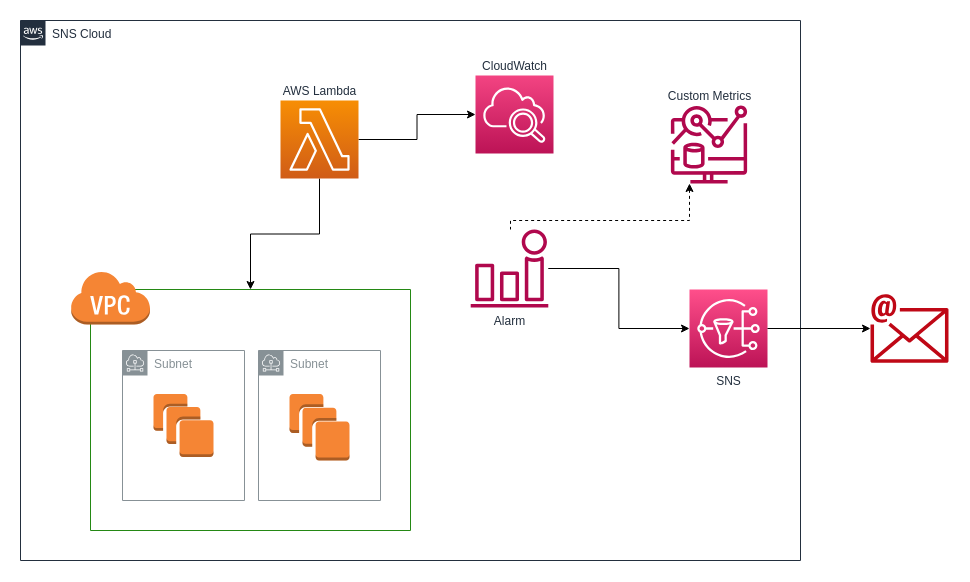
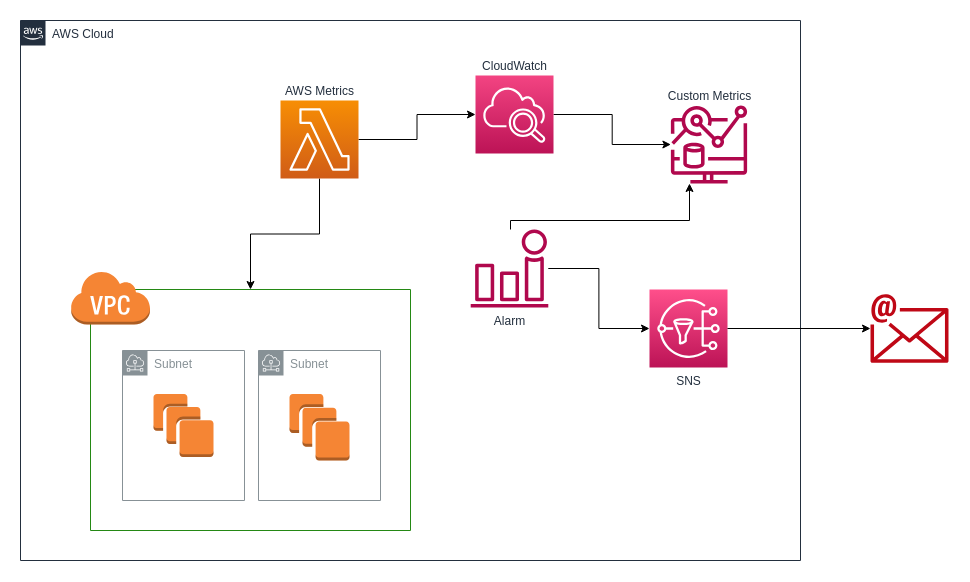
node "SNS Cloud": label "SNS Cloud" -> "AWS Cloud"
node "AWS Lambda": label "AWS Lambda" -> "AWS Metrics"
edge "CloudWatch" -> "Custom Metrics": added
edge "Alarm" -> "Custom Metrics": style dashed -> solid
node "SNS": moved (729, 329) -> (689, 329)
